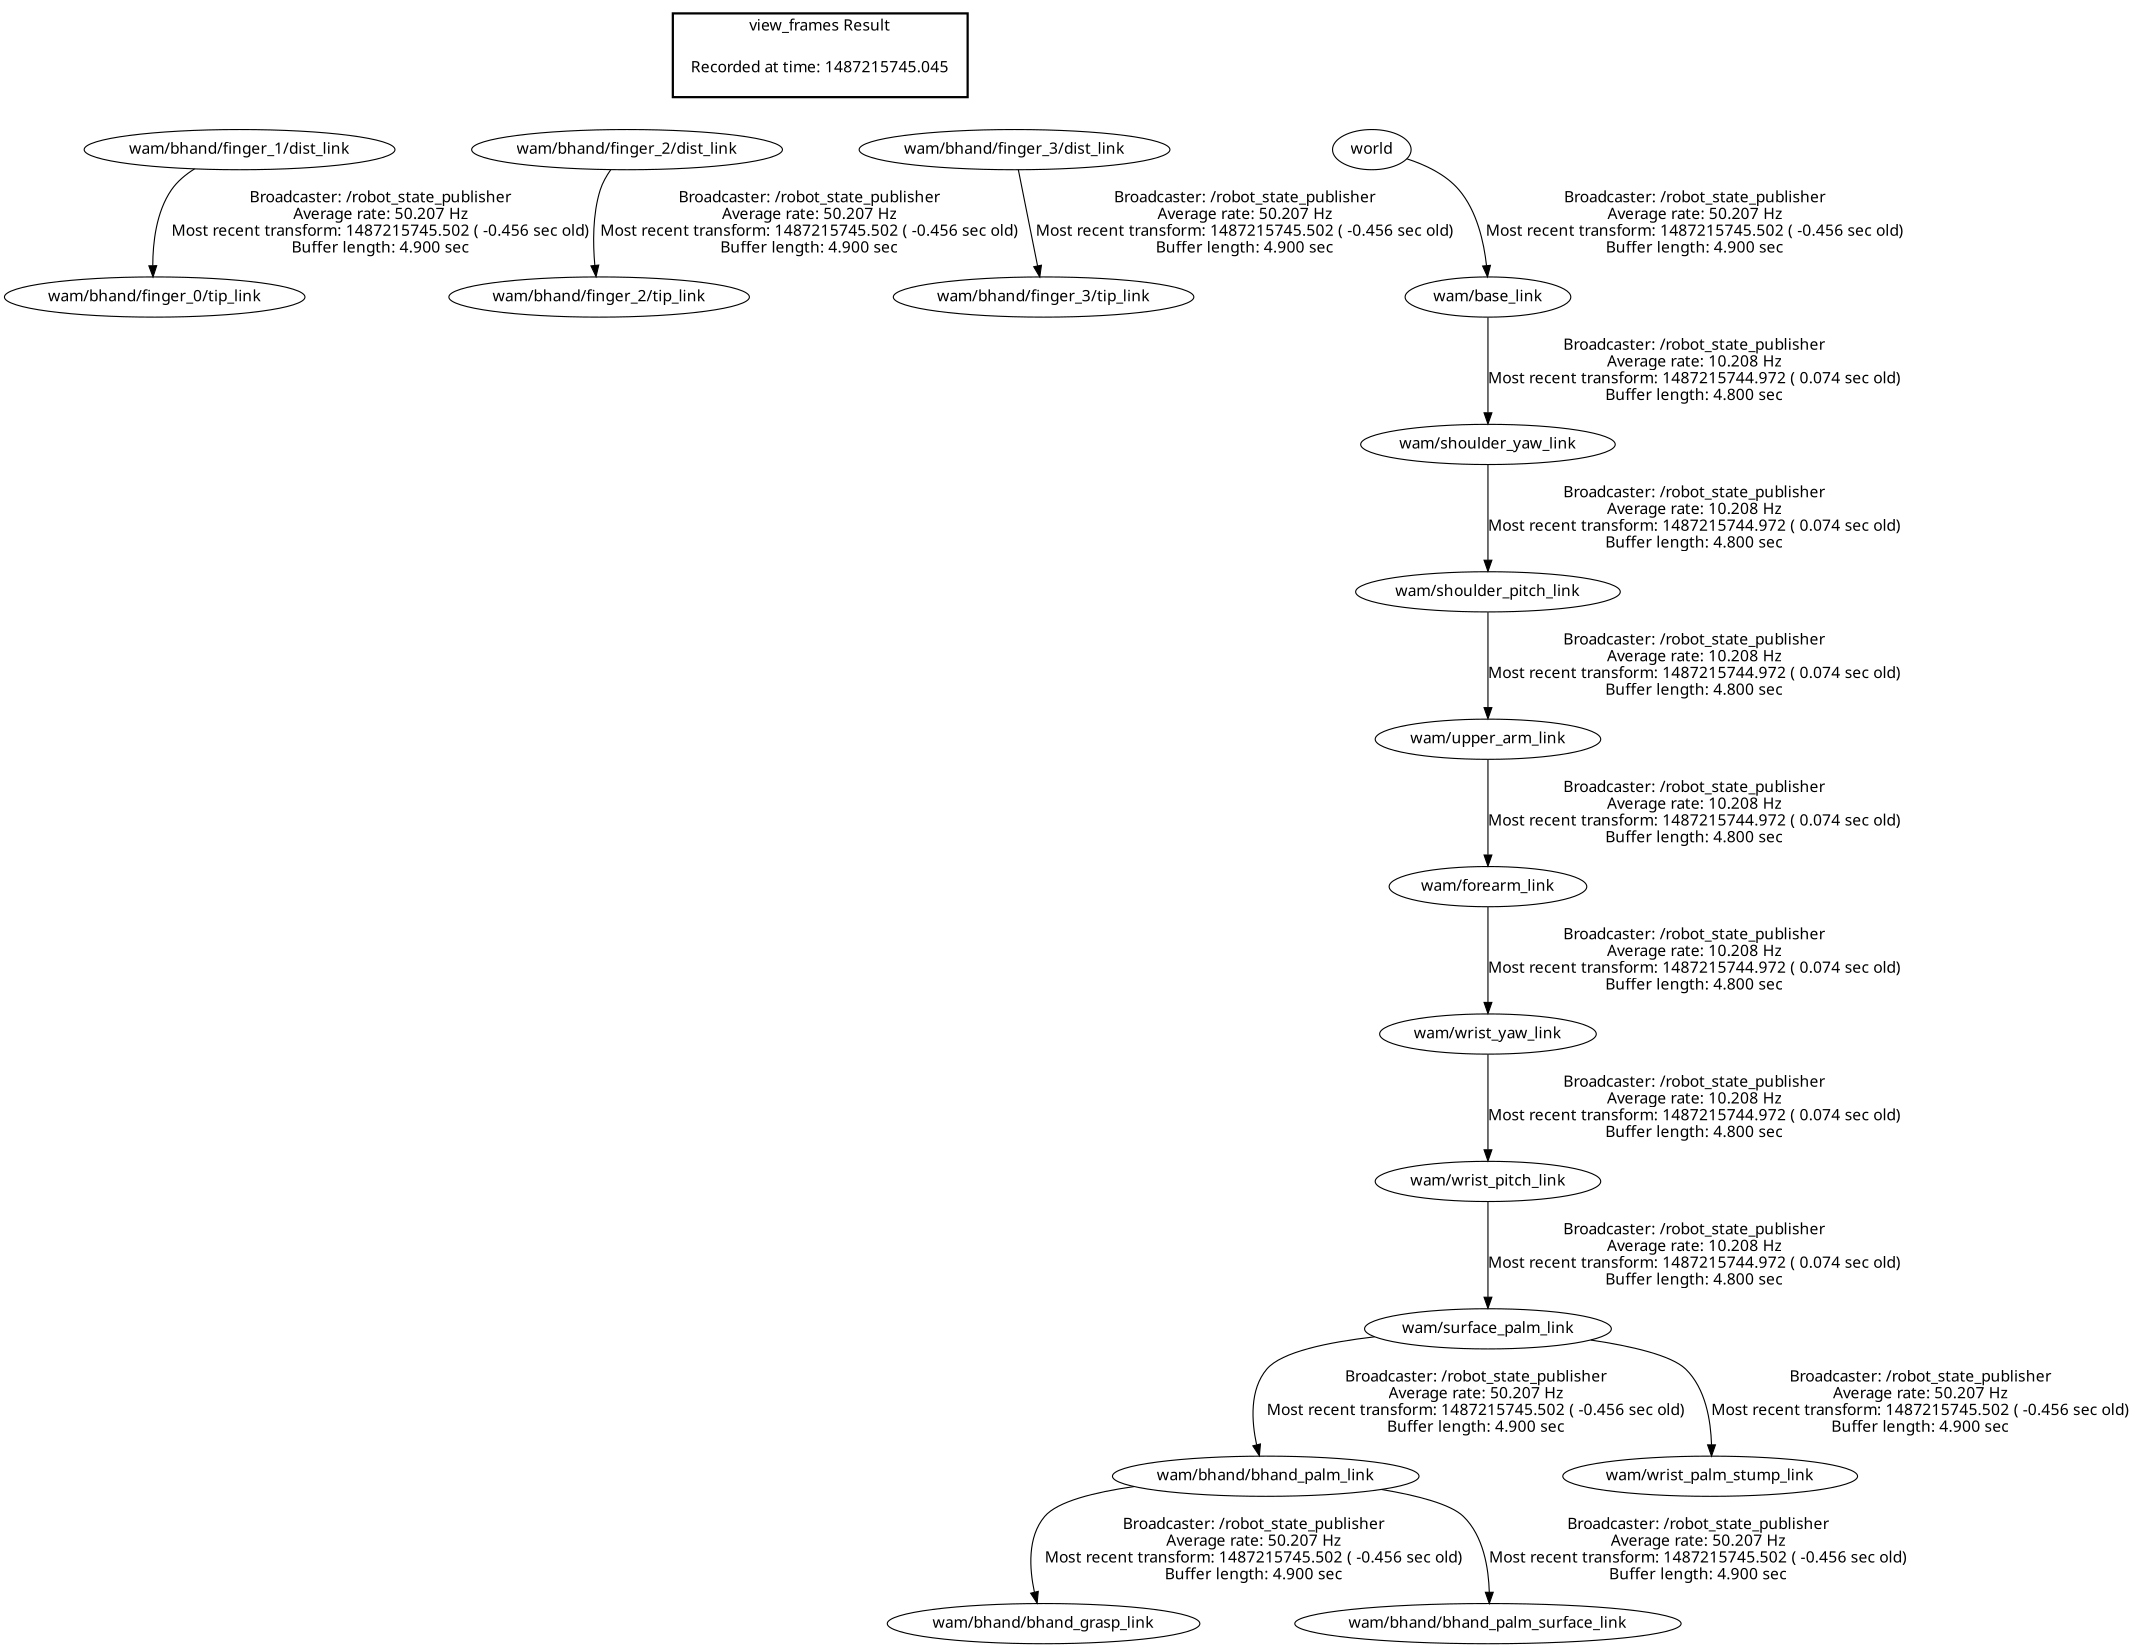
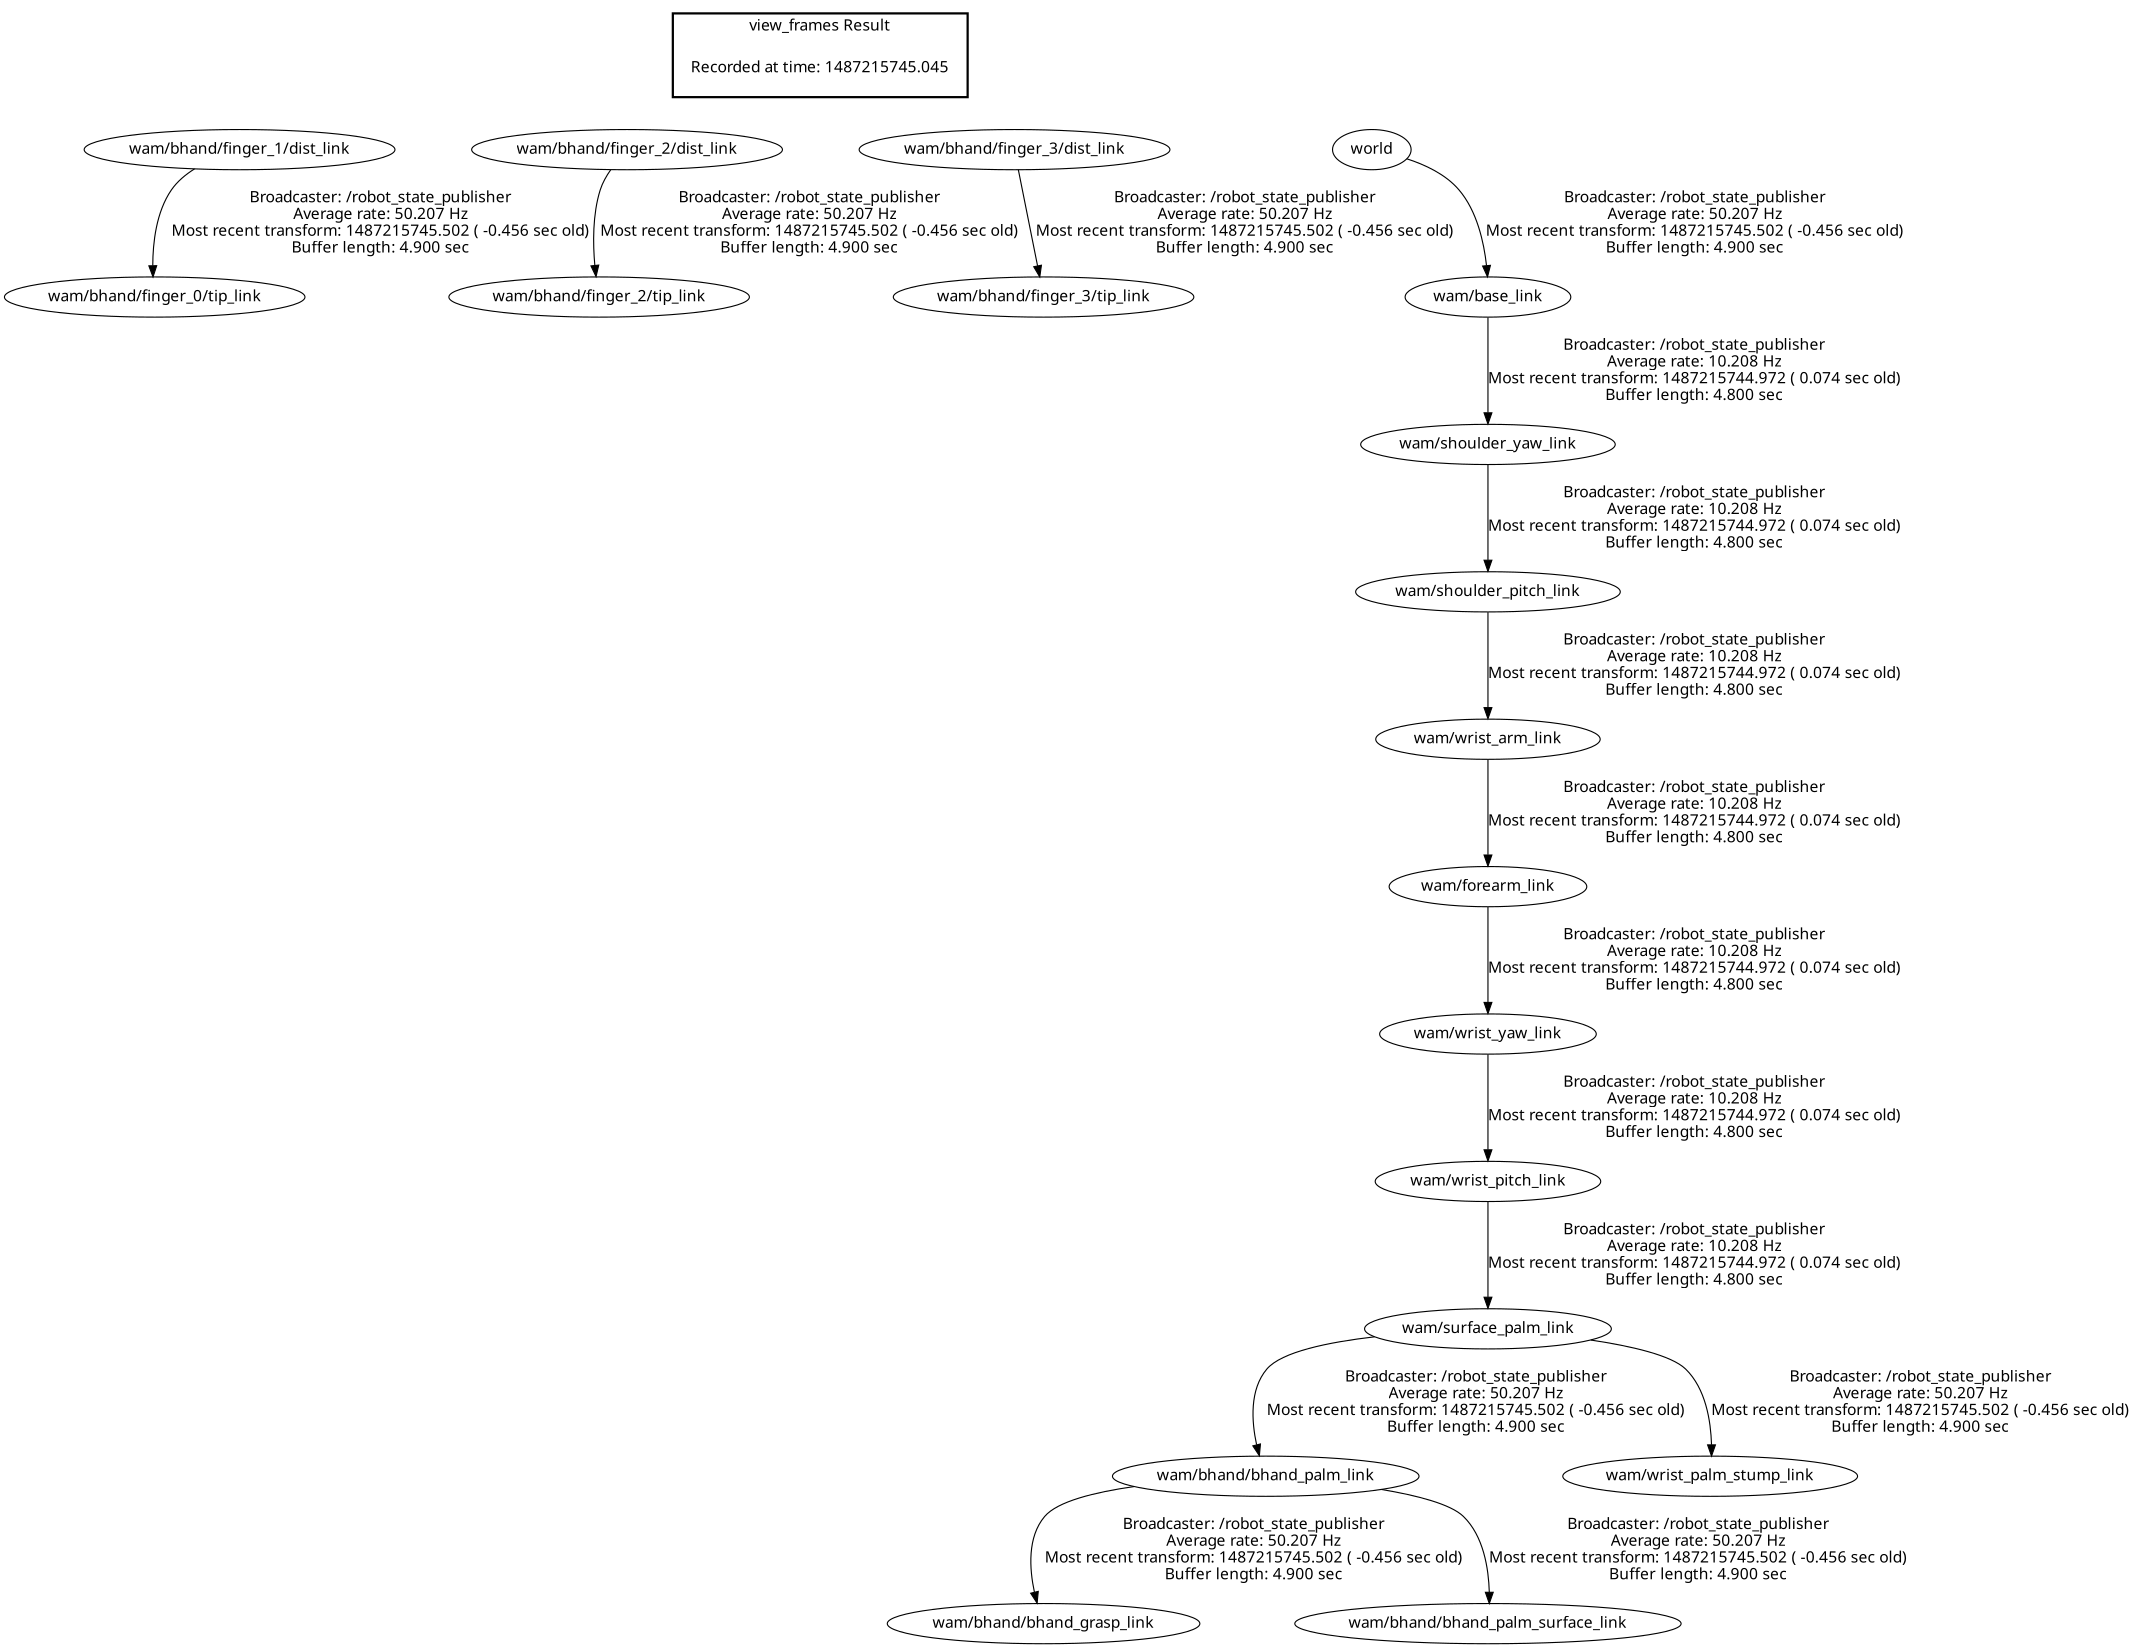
node "wam/upper_arm_link": label "wam/upper_arm_link" -> "wam/wrist_arm_link"
